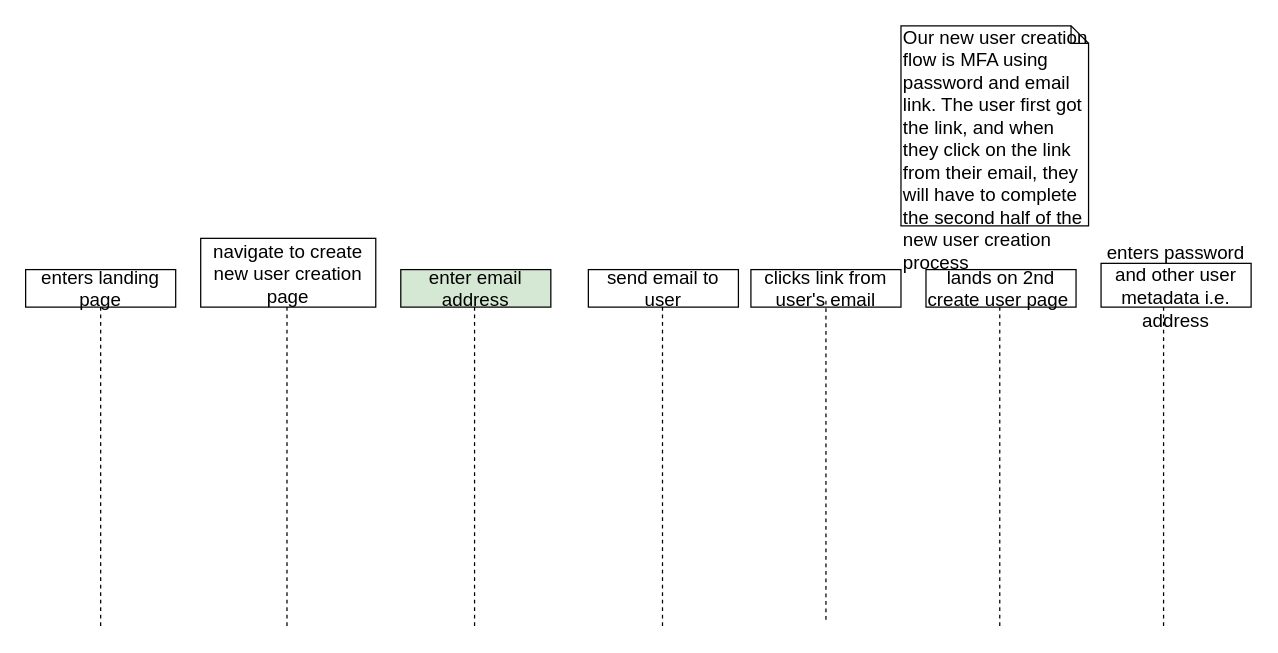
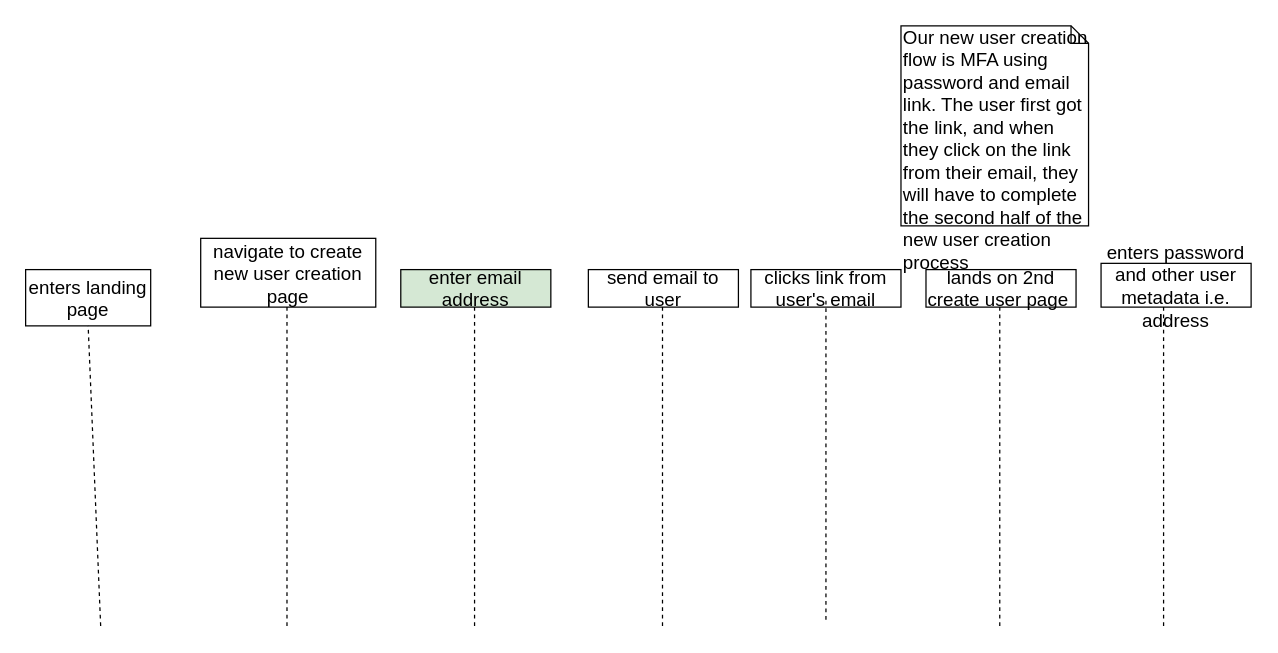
node "enters landing page": size 150x38 -> 125x56
